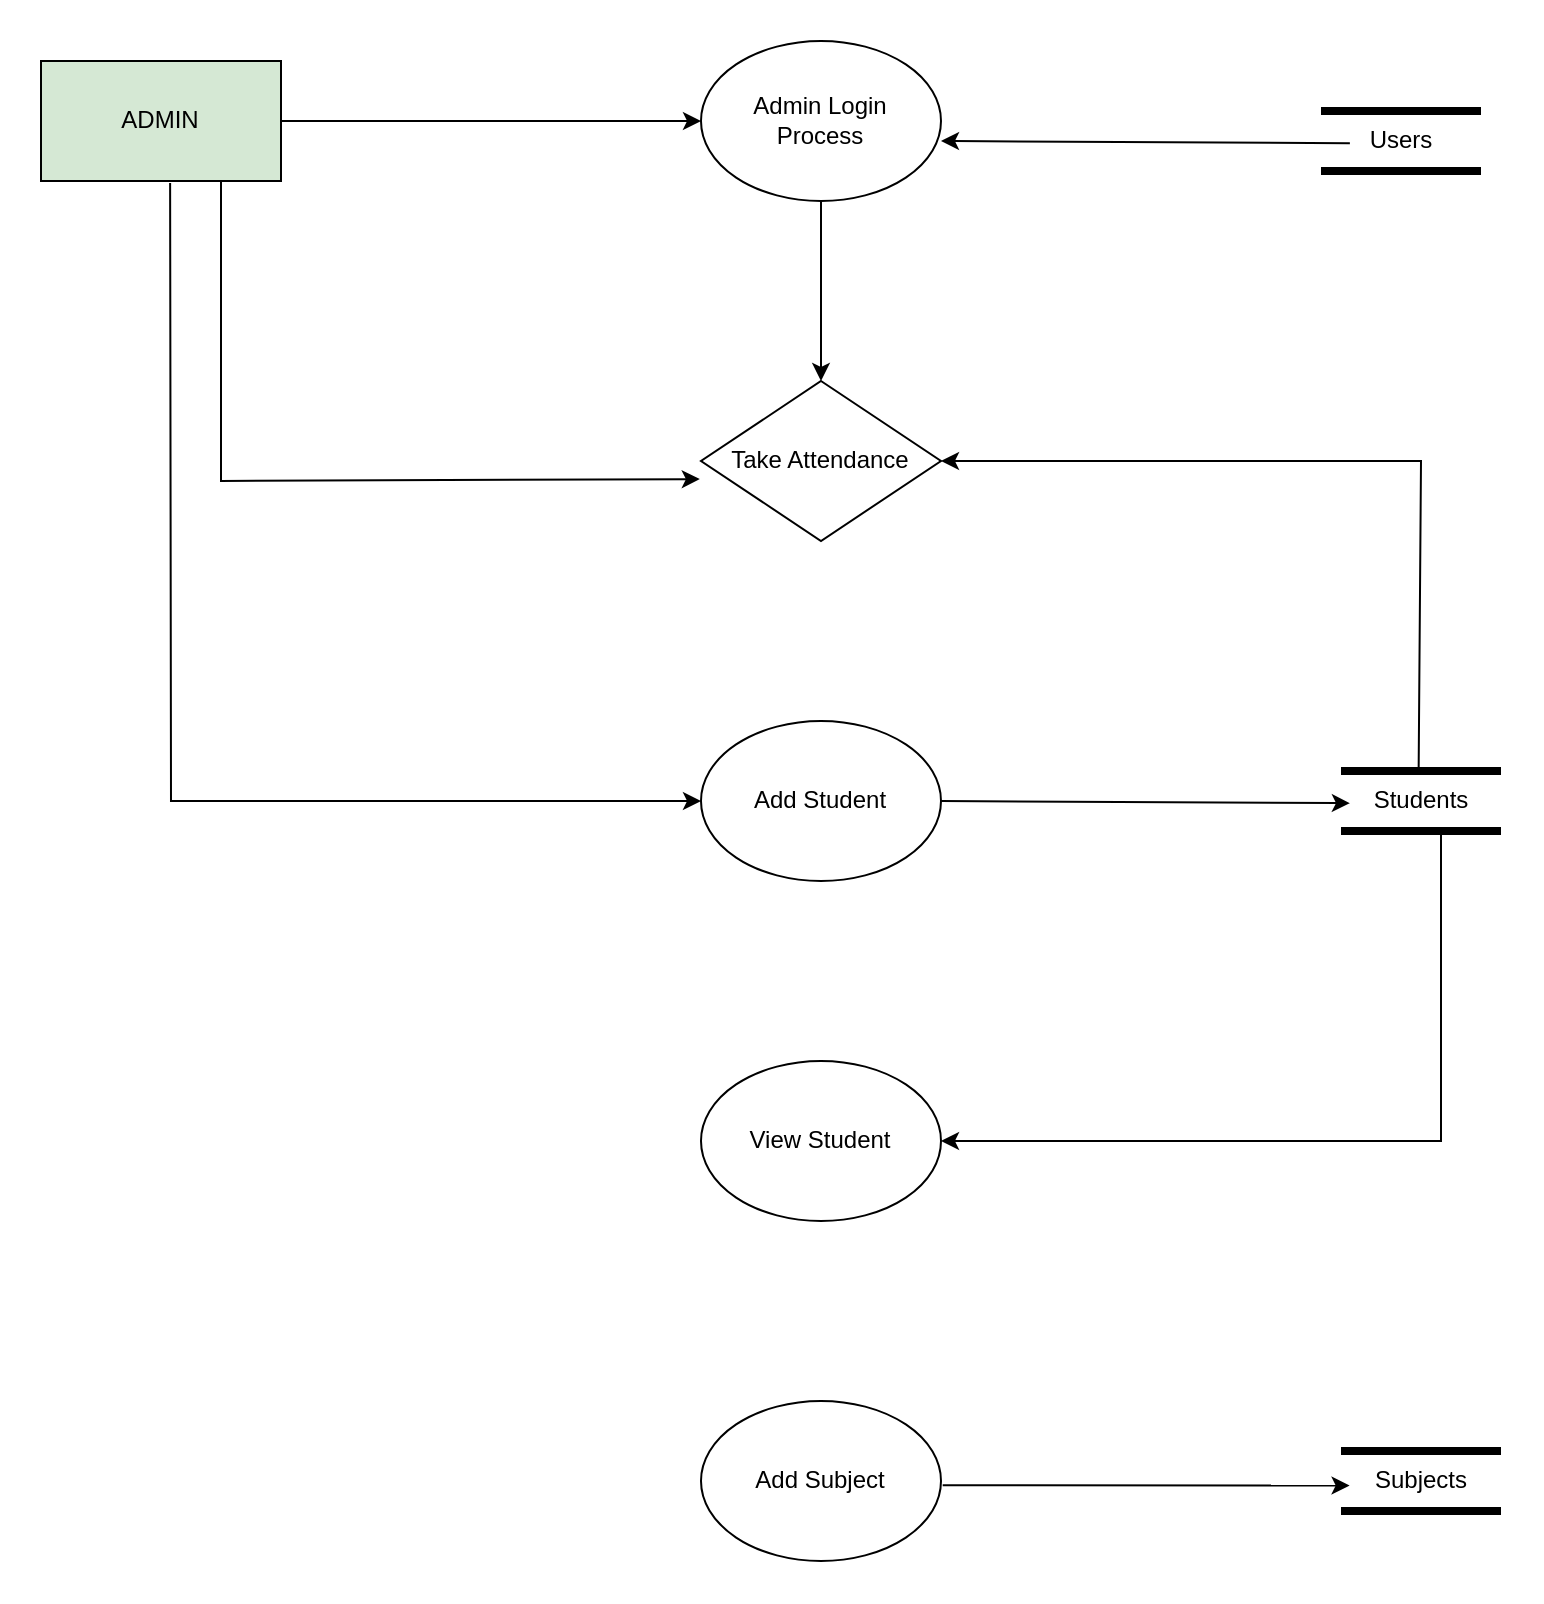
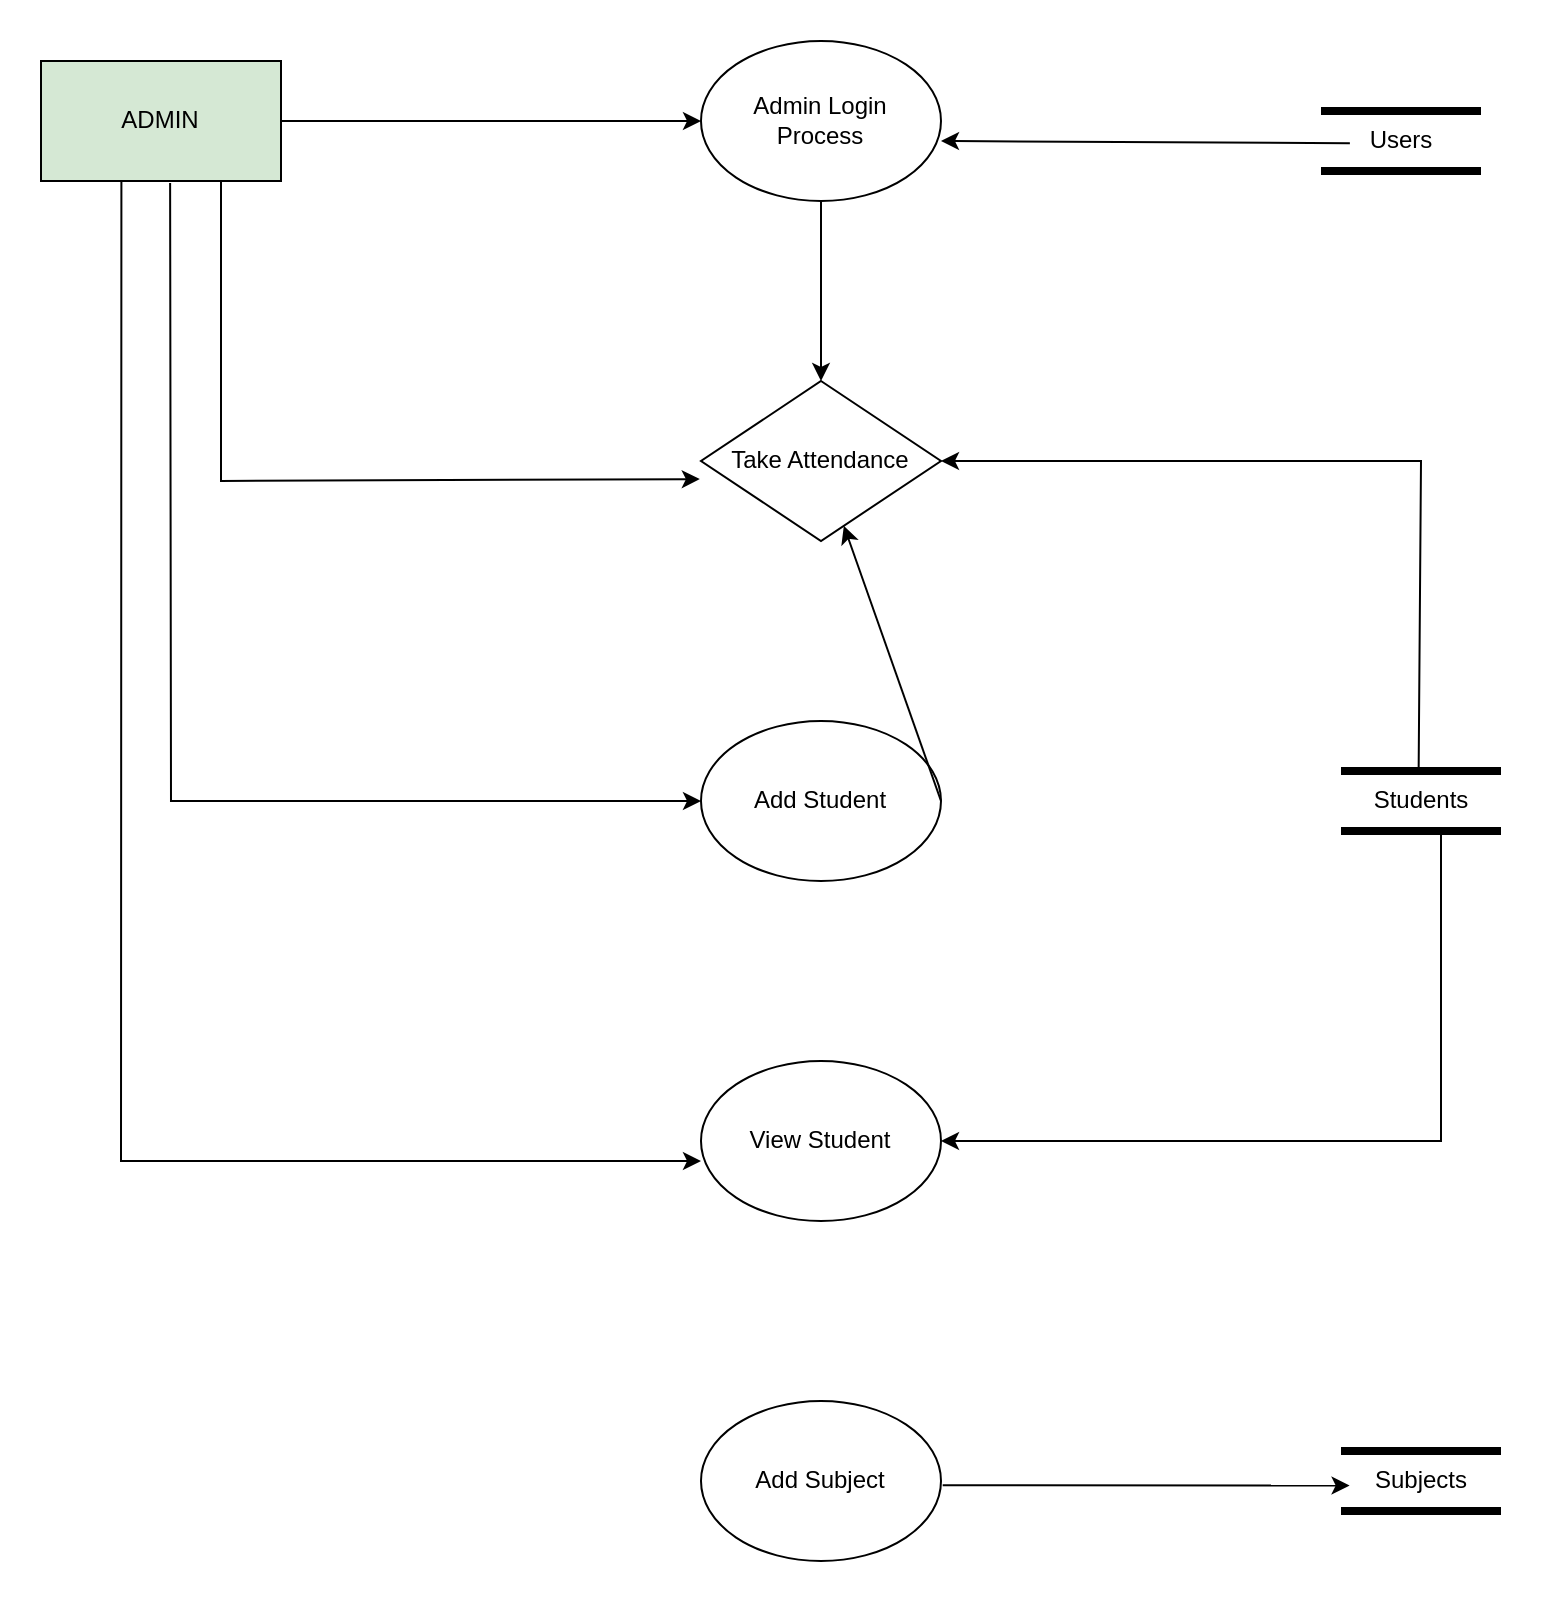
edge "Add Student" -> "Students": now "Add Student" -> "Take Attendance"
edge "ADMIN" -> "View Student": added
